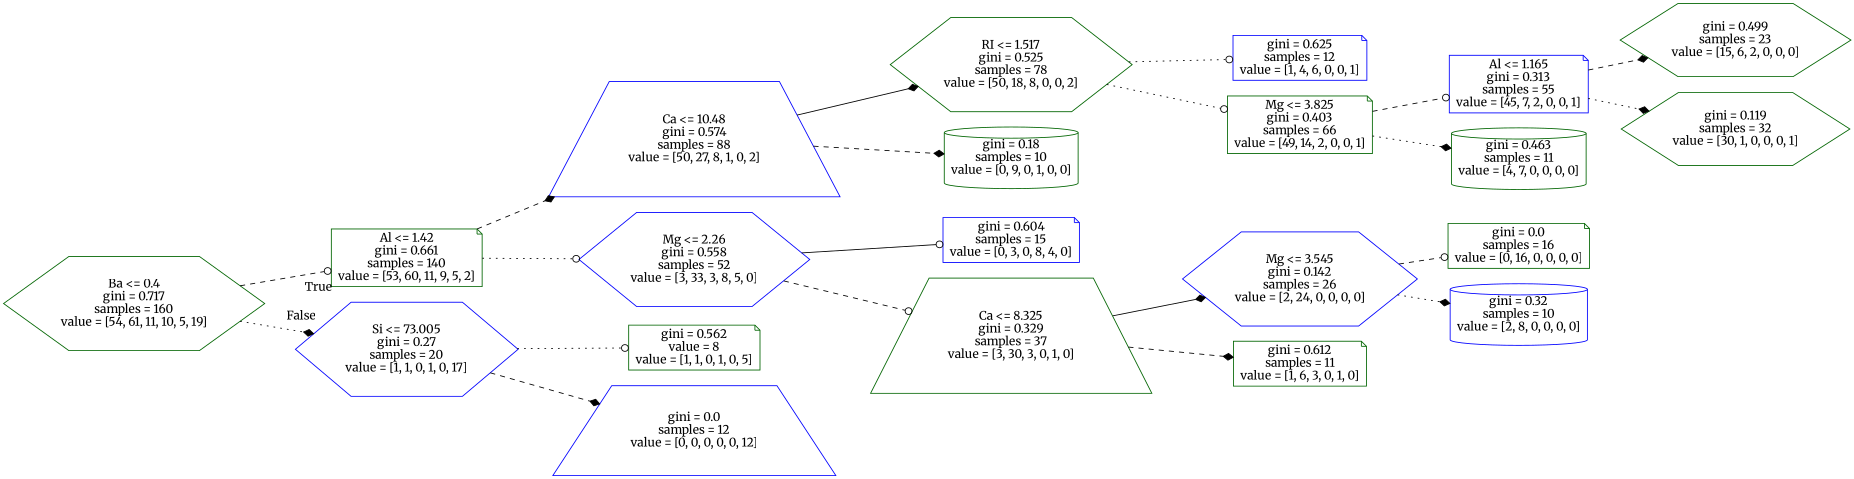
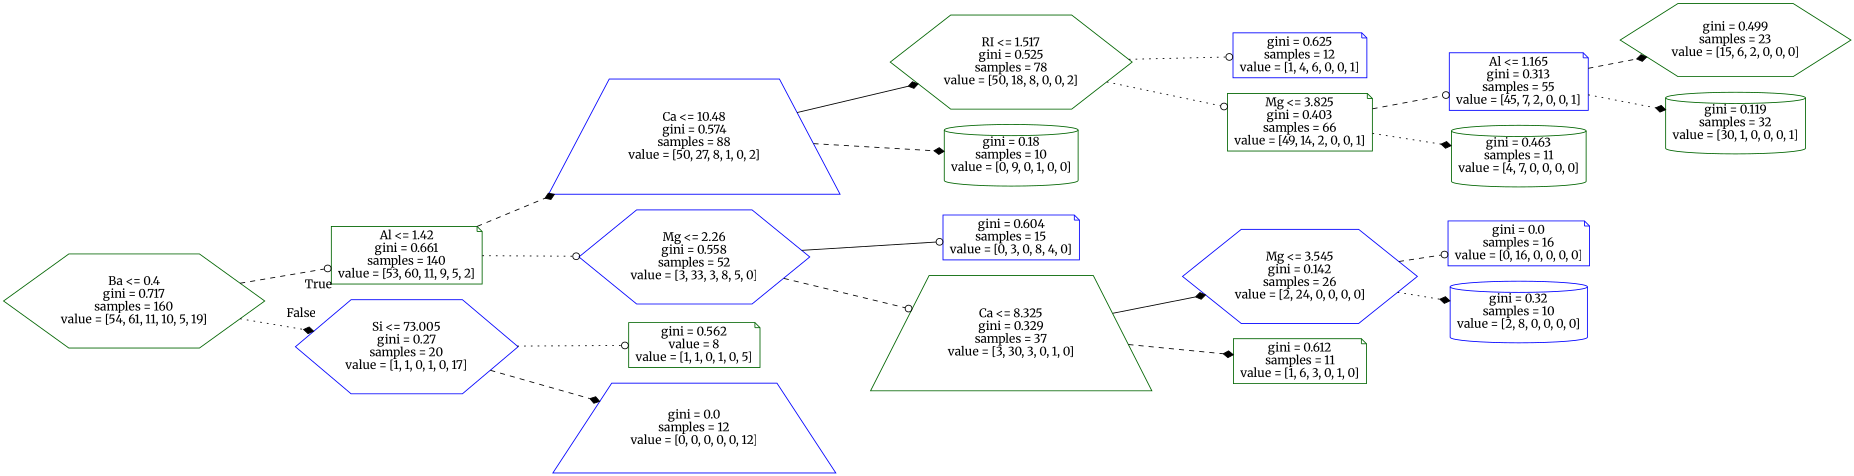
node "gini = 0.119 samples = 32 value = [30, 1, 0, 0, 0, 1]": shape hexagon -> cylinder
node "gini = 0.0 samples = 16 value = [0, 16, 0, 0, 0, 0]": color darkgreen -> blue
